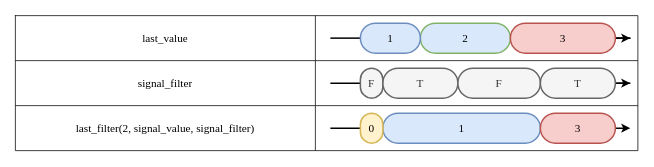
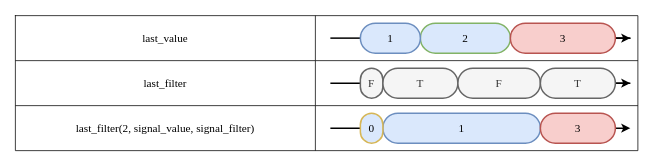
node "signal_filter": label "signal_filter" -> "last_filter"
node "0": fillcolor #fff2cc -> #dae8fc
